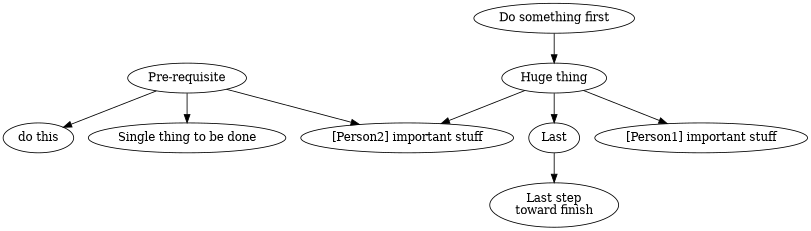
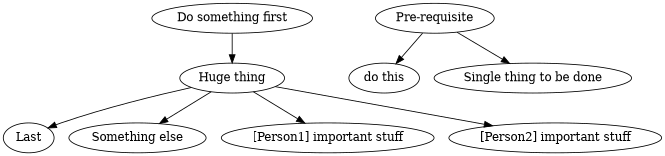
edge "Pre-requisite" -> "[Person2] important stuff": removed
node "Something else": added
node "Last step toward finish": removed
